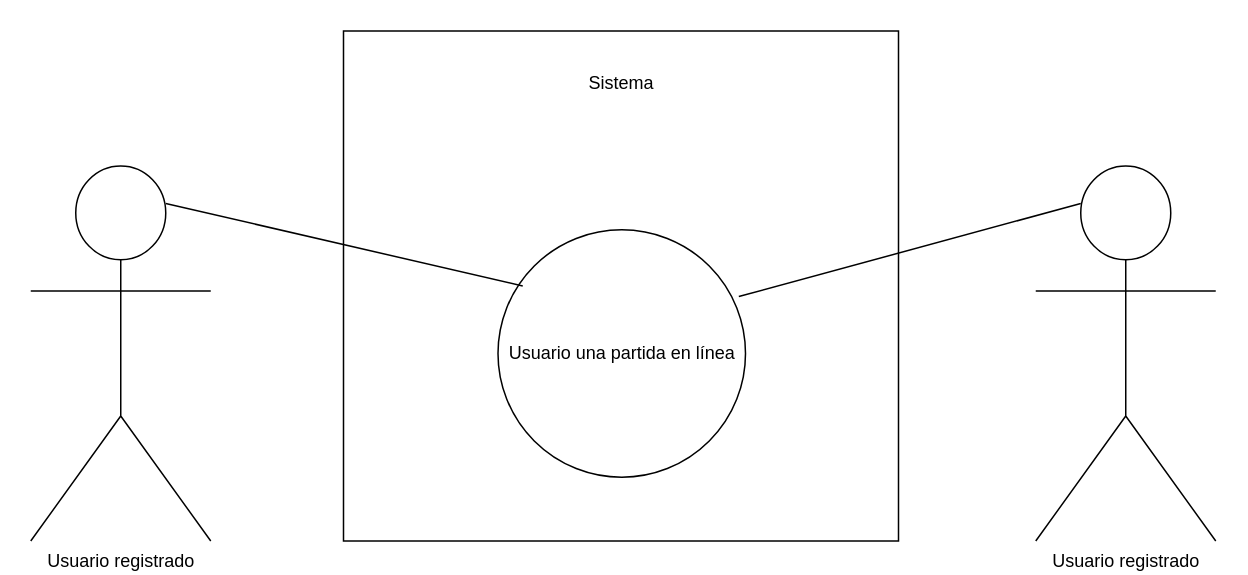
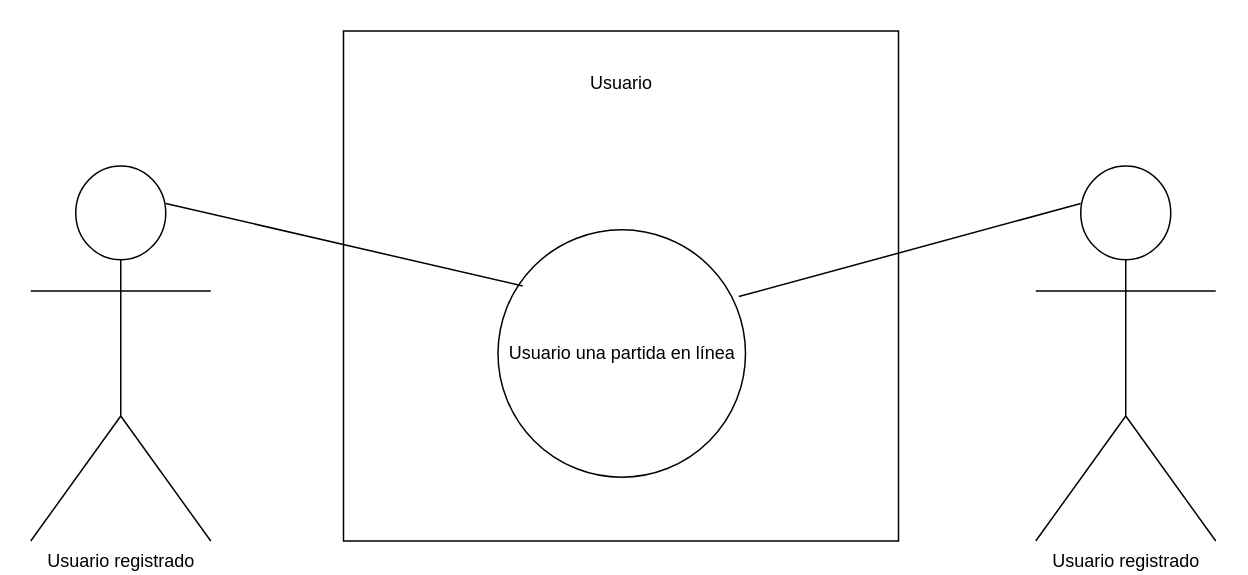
node "Sistema": label "Sistema" -> "Usuario"
